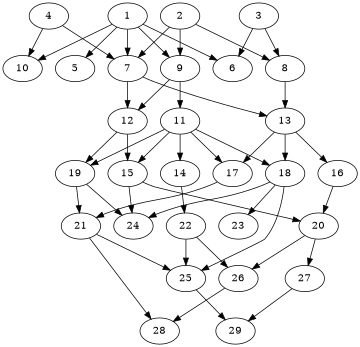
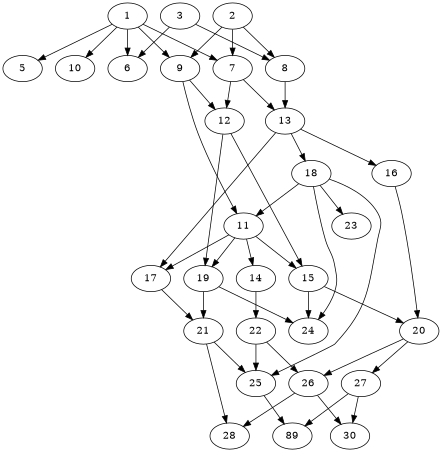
node "4": removed
edge "11" -> "18": reversed
node "29": label "29" -> "89"
node "30": added
